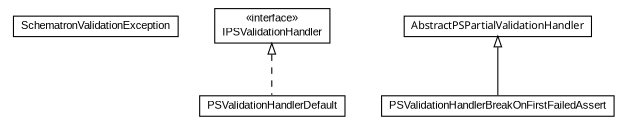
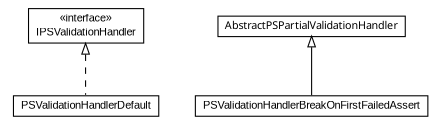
node "SchematronValidationException": removed
